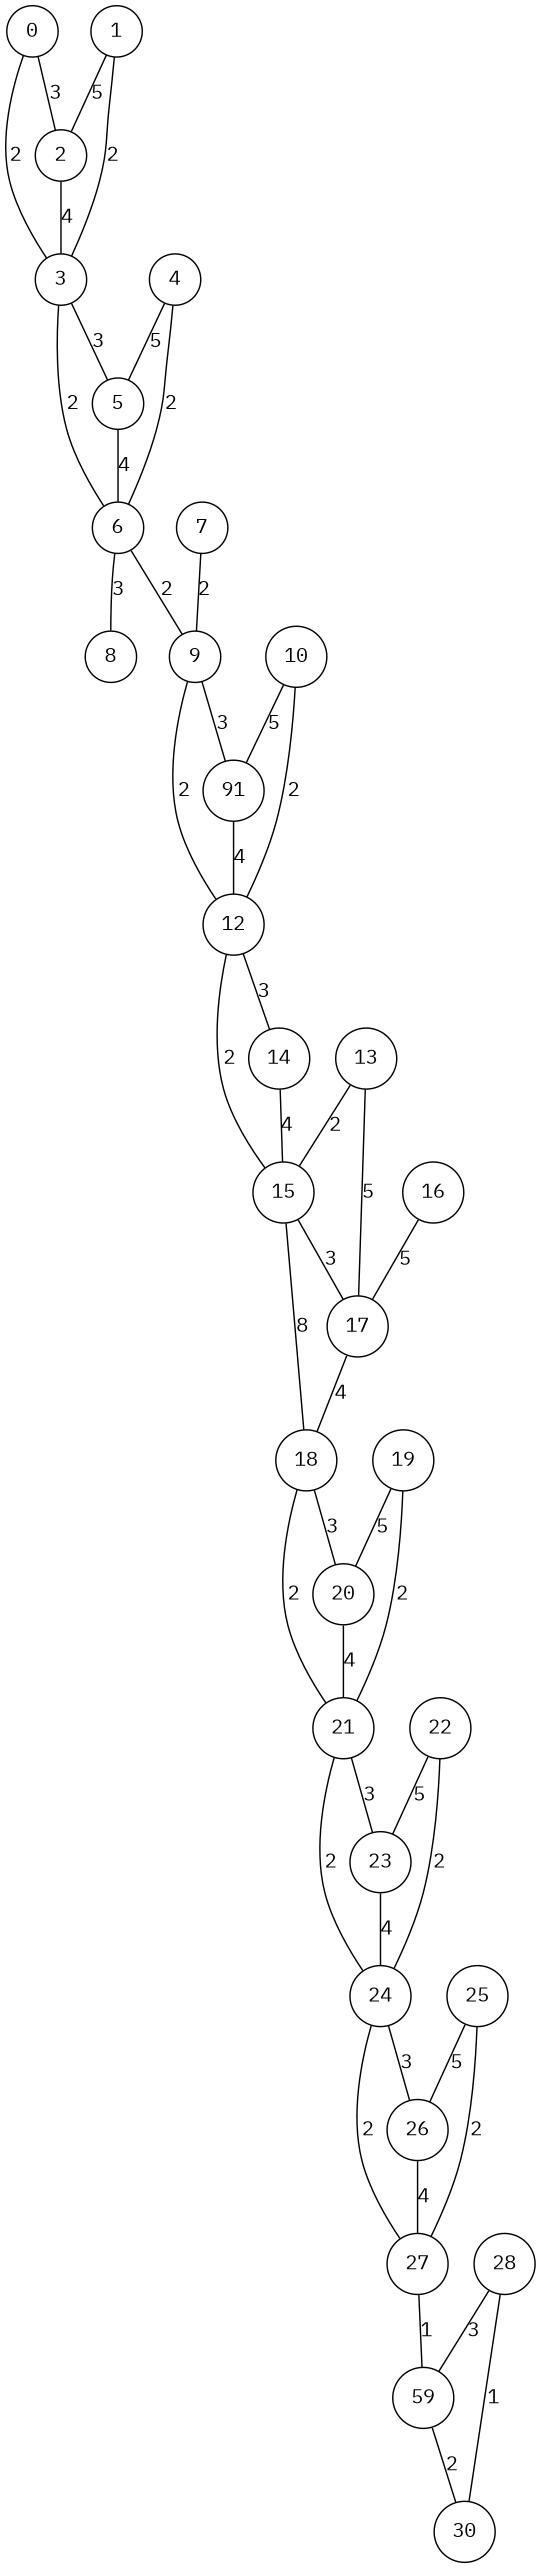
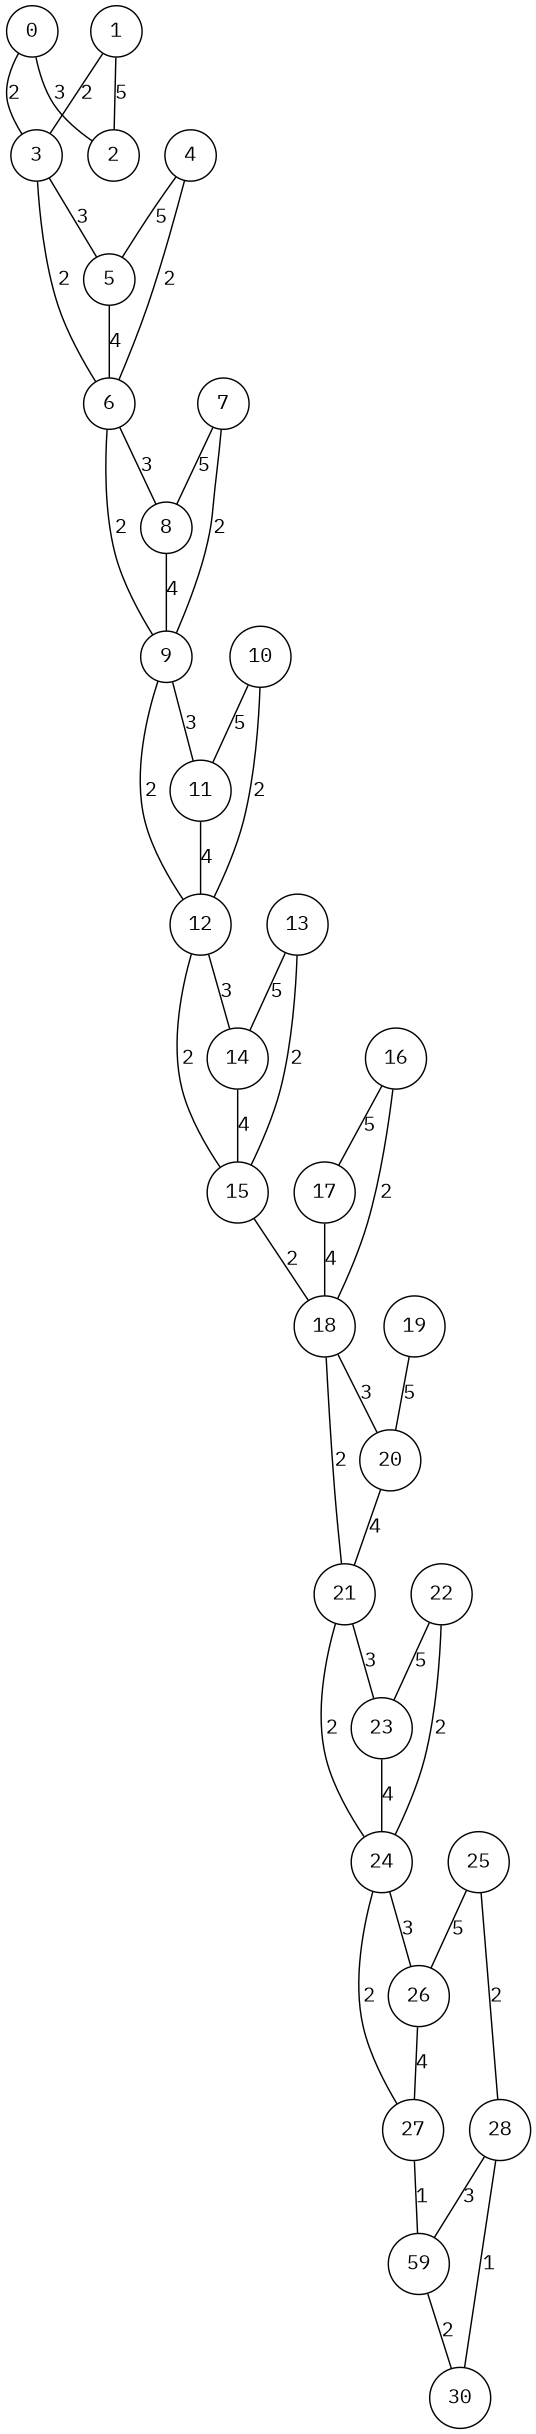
edge "2" -- "3": removed, label "4"
edge "7" -- "8": added, label "5"
edge "8" -- "9": added, label "4"
node "91": label "91" -> "11"
edge "13" -- "17": now "13" -- "14"
edge "16" -- "18": added, label "2"
edge "15" -- "17": removed, label "3"
edge "15" -- "18": label "8" -> "2"
edge "19" -- "21": removed, label "2"
edge "25" -- "27": now "25" -- "28"
